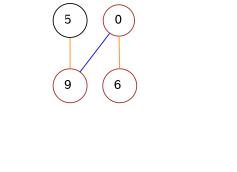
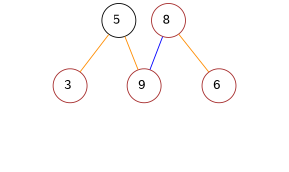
node "0": label "0" -> "8"
node "3": added
